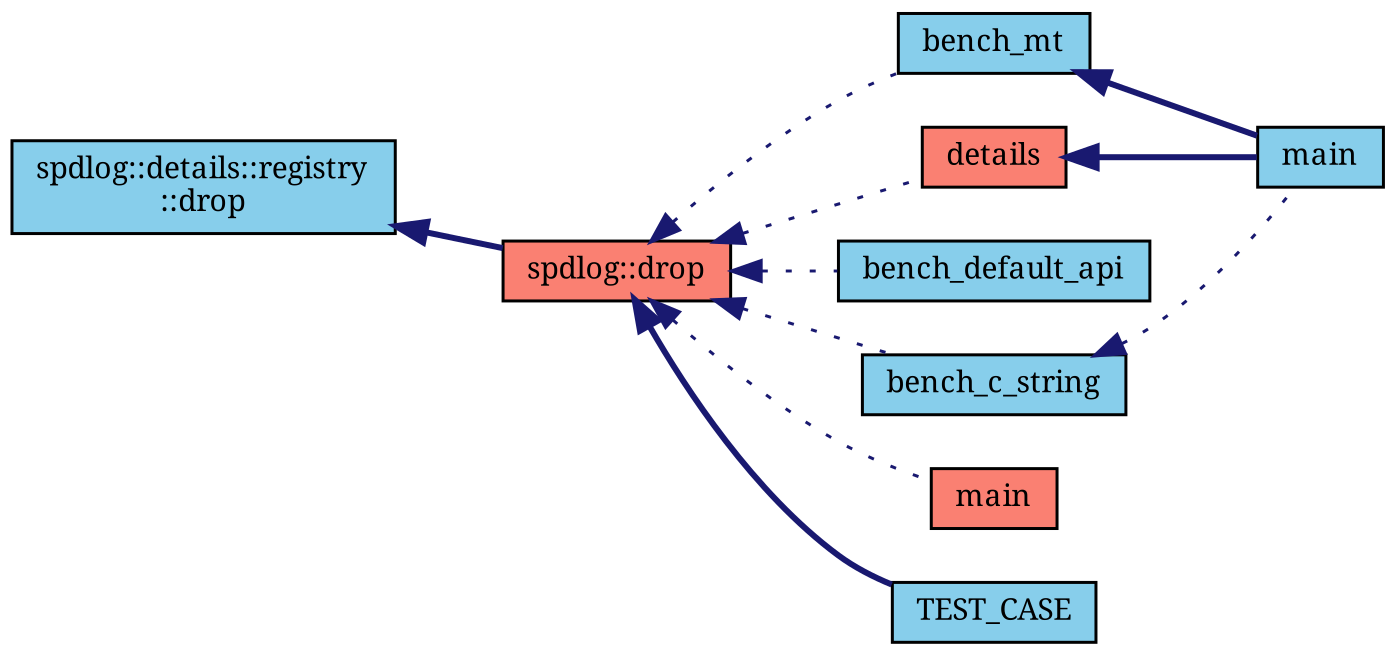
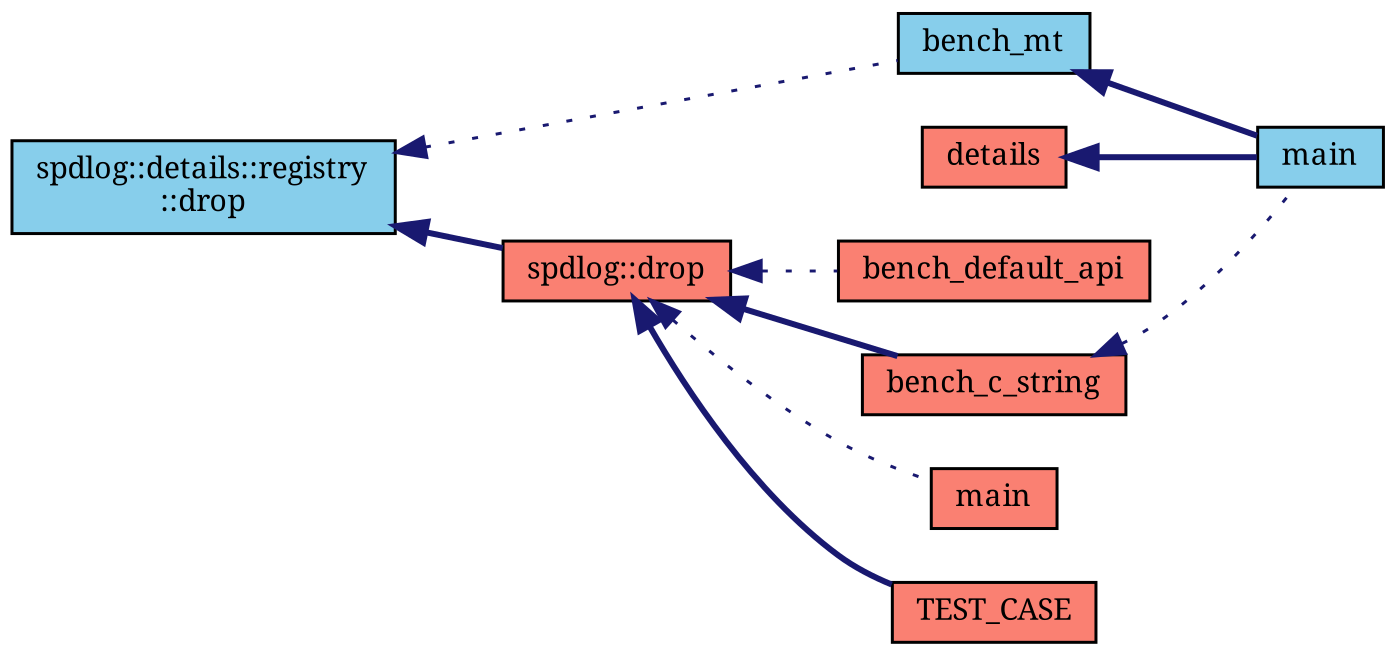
edge "bench_mt" -> "spdlog::drop": now "bench_mt" -> "spdlog::details::registry ::drop"
edge "details" -> "spdlog::drop": removed
node "bench_default_api": fillcolor skyblue -> salmon
edge "bench_c_string" -> "spdlog::drop": style dotted -> bold
node "bench_c_string": fillcolor skyblue -> salmon
node "TEST_CASE": fillcolor skyblue -> salmon
